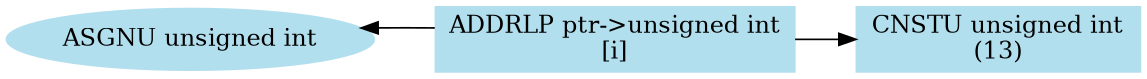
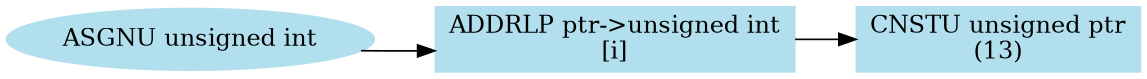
edge "ADDRLP ptr->unsigned int [i]" -> "ASGNU unsigned int": reversed
node "CNSTU unsigned int (13)": label "CNSTU unsigned int (13)" -> "CNSTU unsigned ptr (13)"
